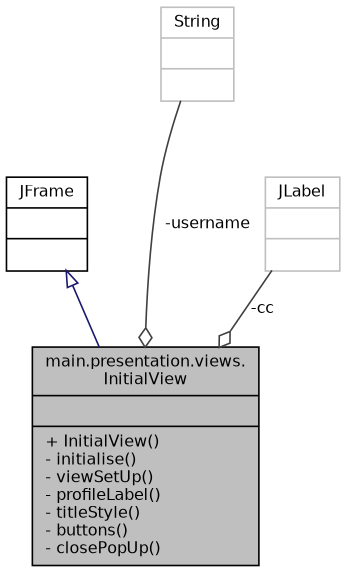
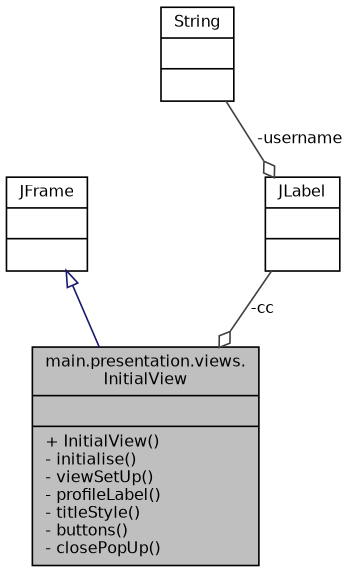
node "String": color grey75 -> black
edge "String" -> "main.presentation.views.": now "String" -> "JLabel"
node "JLabel": color grey75 -> black
